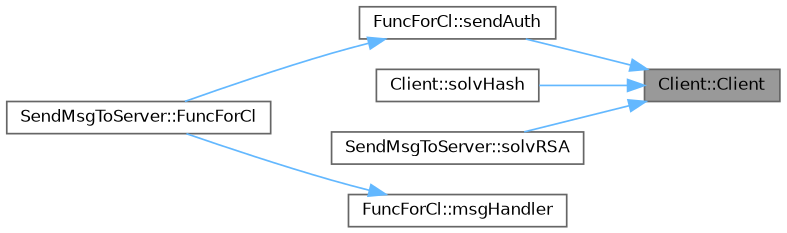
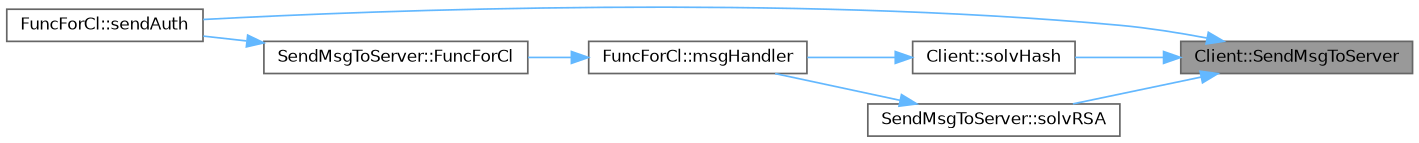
edge "FuncForCl::msgHandler" -> "Client::solvHash": added
edge "SendMsgToServer::FuncForCl" -> "FuncForCl::sendAuth": reversed
node "Client::Client": label "Client::Client" -> "Client::SendMsgToServer"
edge "FuncForCl::msgHandler" -> "SendMsgToServer::solvRSA": added
